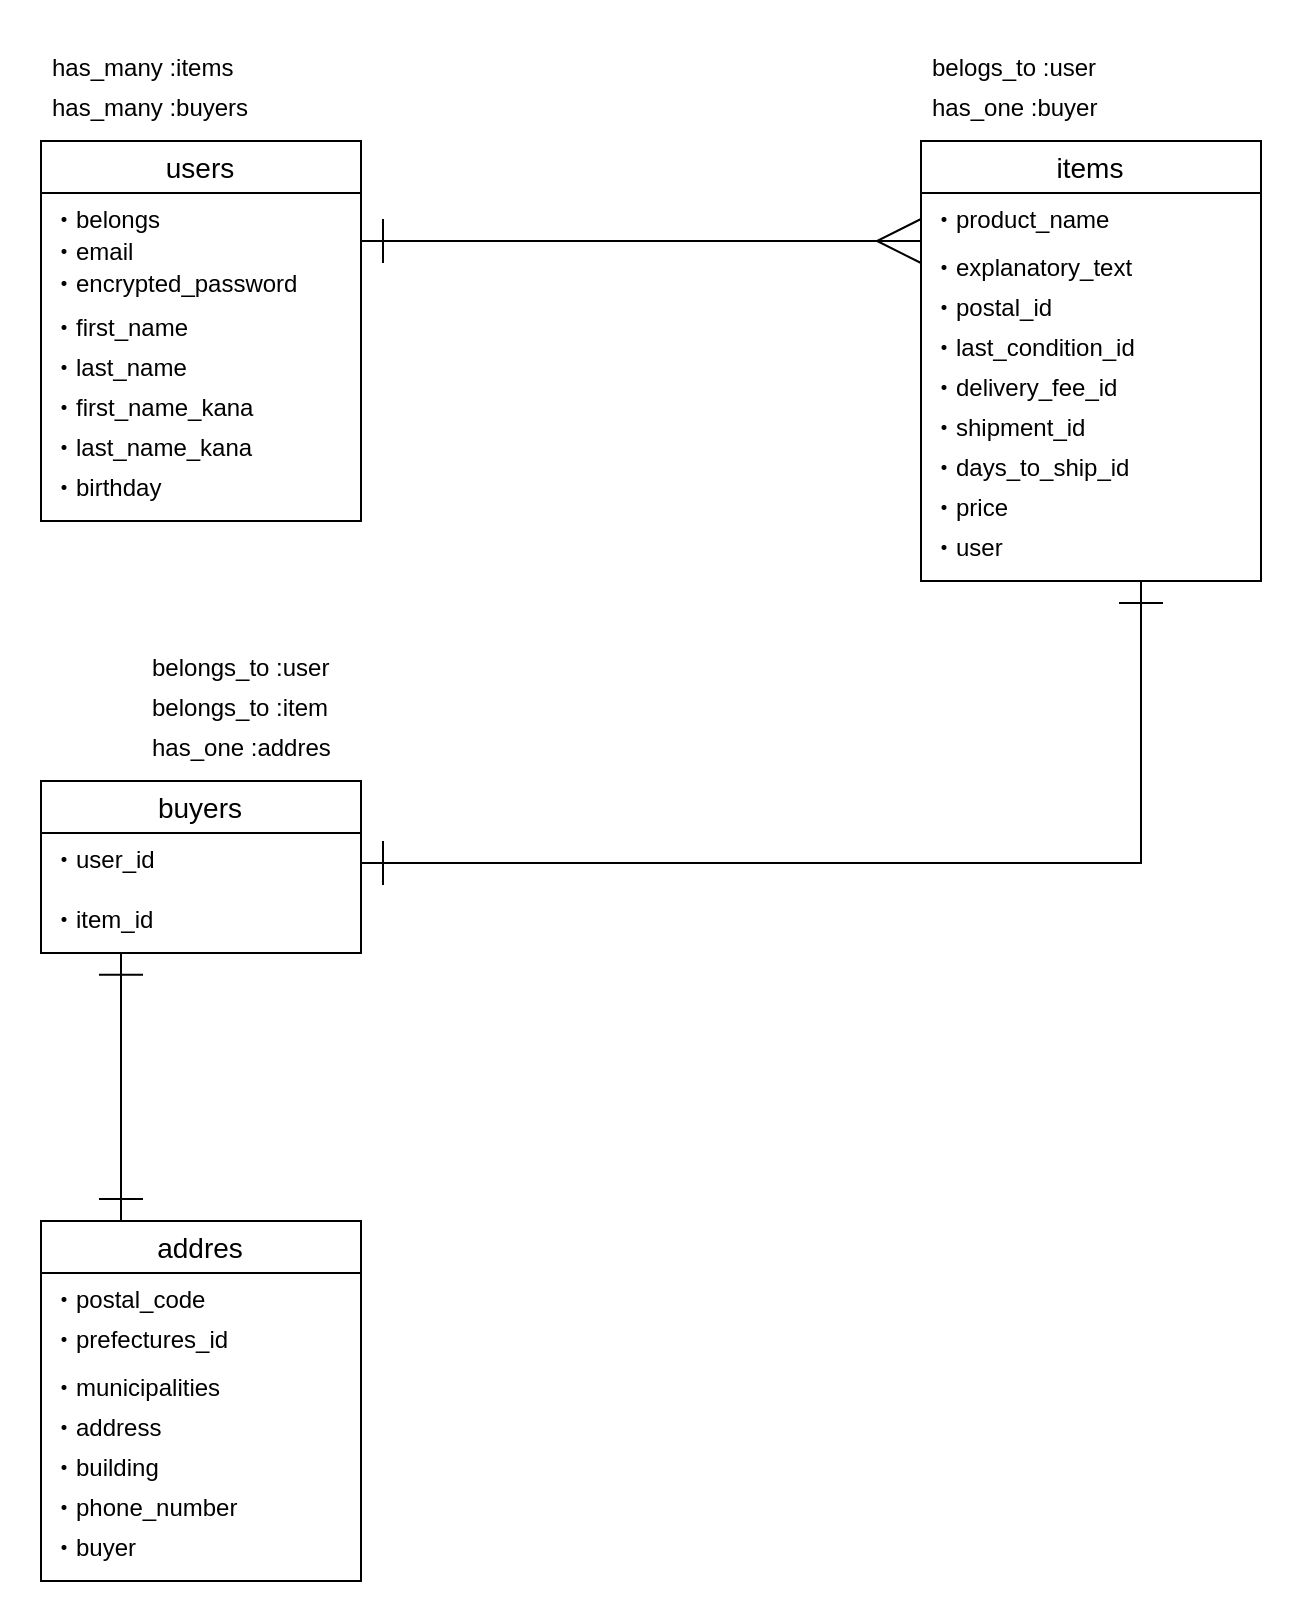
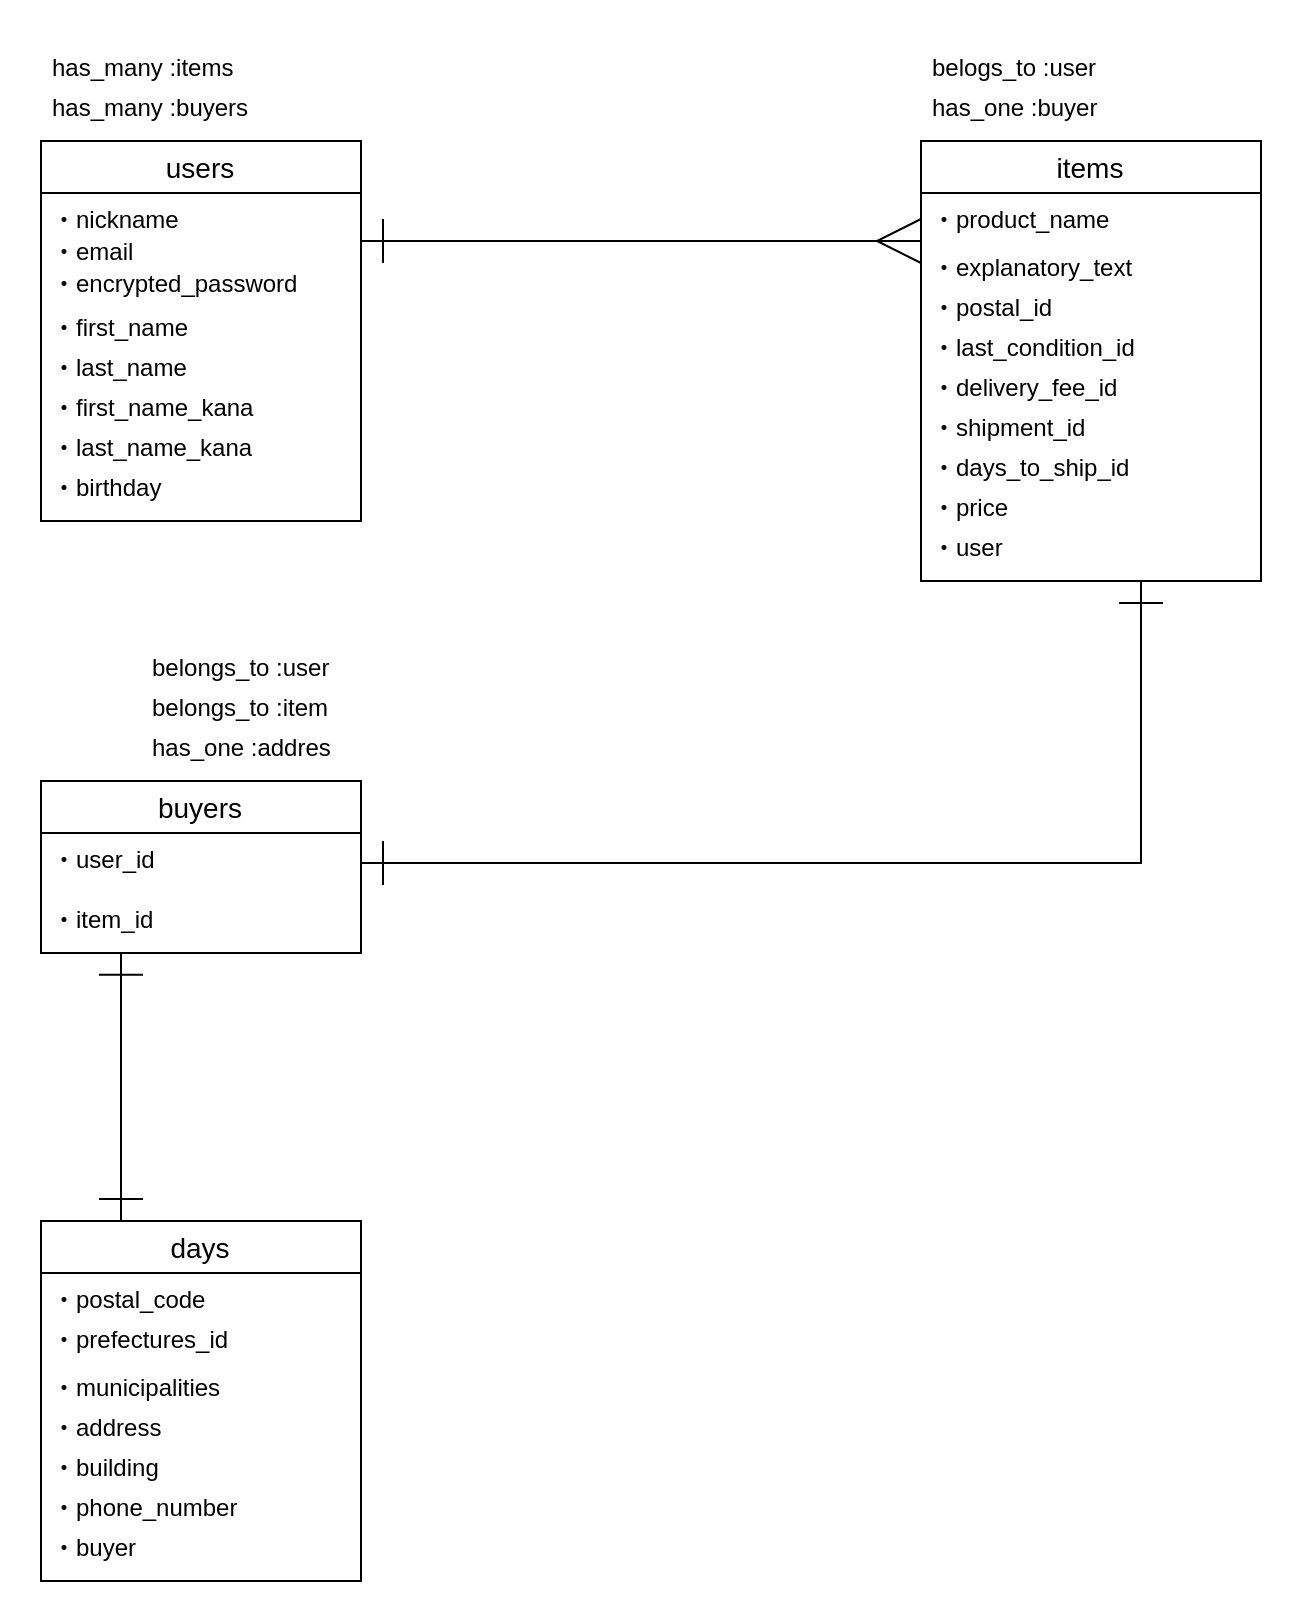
node "・belongs": label "・belongs" -> "・nickname"
node "addres": label "addres" -> "days"
